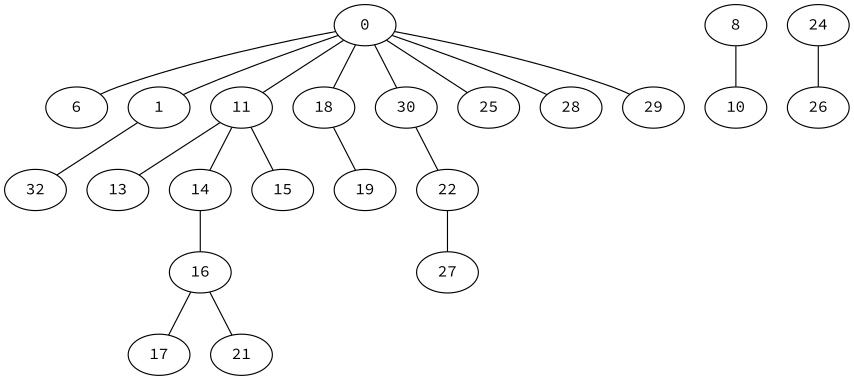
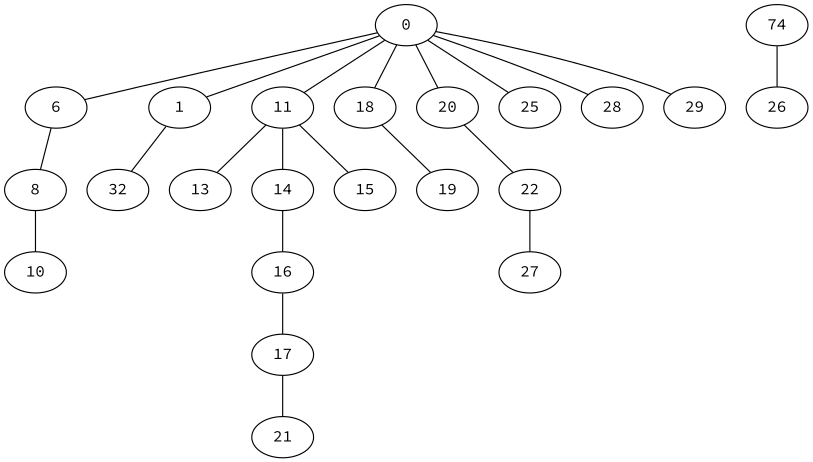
node "24": label "24" -> "74"
node "30": label "30" -> "20"
edge "6" -- "8": added
edge "16" -- "21": now "17" -- "21"
